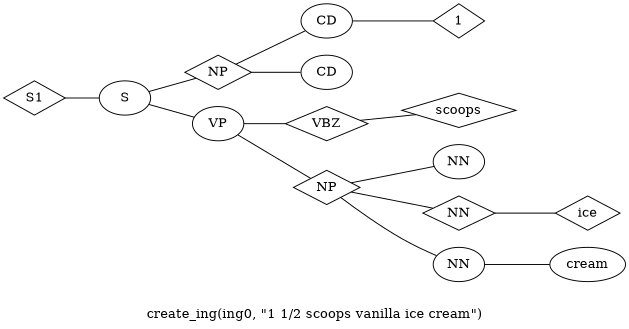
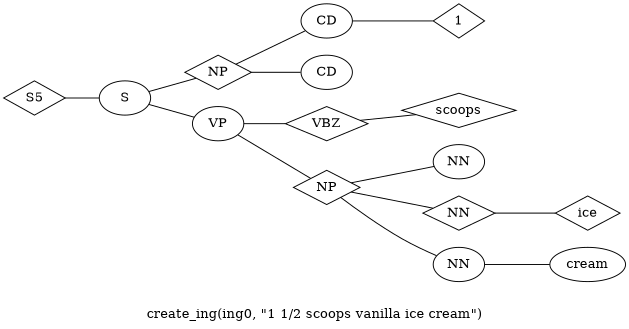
node "S1": label "S1" -> "S5"
